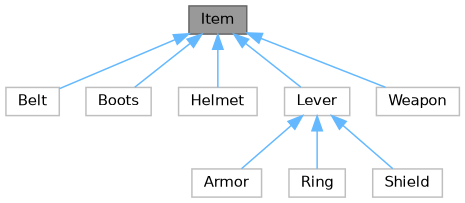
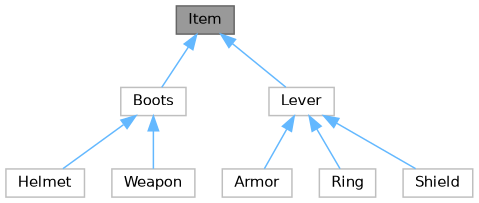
edge "Weapon" -> "Item": now "Weapon" -> "Boots"
edge "Helmet" -> "Item": now "Helmet" -> "Boots"
node "Belt": removed
